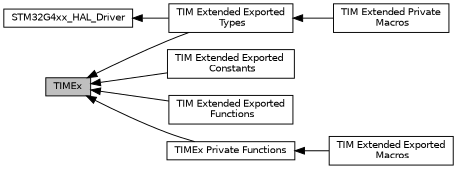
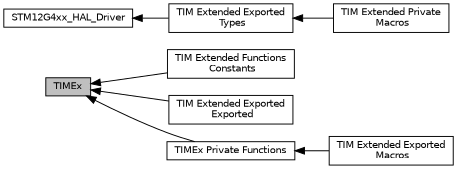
node "STM32G4xx_HAL_Driver": label "STM32G4xx_HAL_Driver" -> "STM12G4xx_HAL_Driver"
edge "TIM Extended Exported Types" -> "TIMEx": removed
node "TIM Extended Exported Constants": label "TIM Extended Exported Constants" -> "TIM Extended Functions Constants"
node "TIM Extended Exported Functions": label "TIM Extended Exported Functions" -> "TIM Extended Exported Exported"
